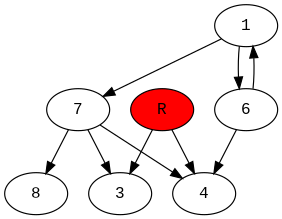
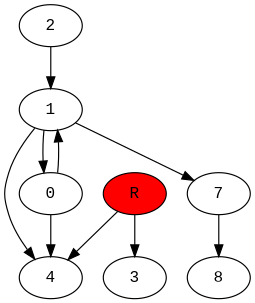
node "2": added
node "6": label "6" -> "0"
edge "7" -> "3": removed
edge "7" -> "4": now "1" -> "4"
